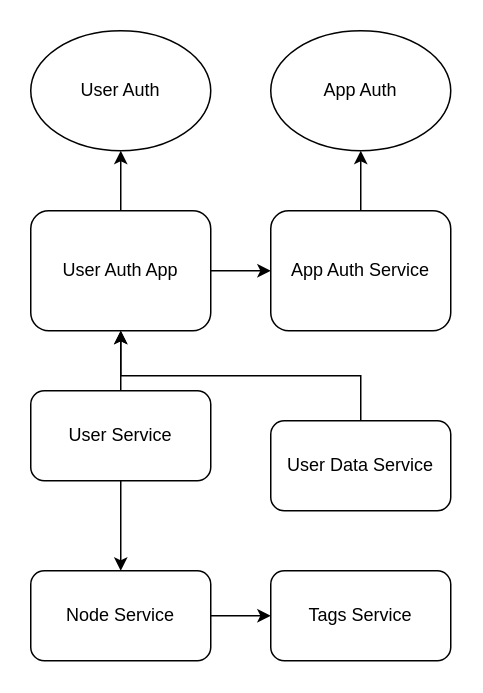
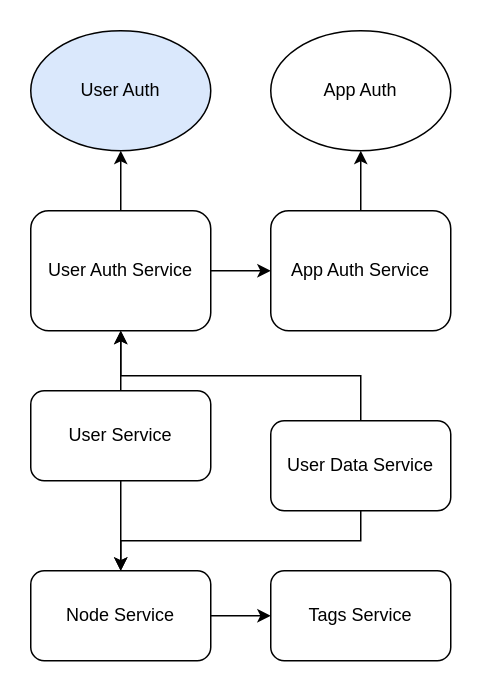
node "User Auth": fillcolor #ffffff -> #dae8fc
node "User Auth App": label "User Auth App" -> "User Auth Service"
edge "User Data Service" -> "Node Service": added
